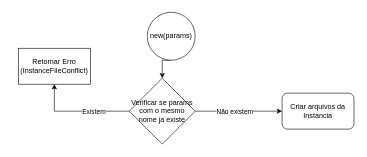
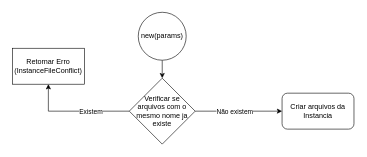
node "new(params)": moved (171, 36) -> (162, 36)
node "Retornar Erro (InstanceFileConflict)": moved (54, 66) -> (48, 66)
node "Verificar se params com o mesmo nome ja existe": label "Verificar se params com o mesmo nome ja existe" -> "Verificar se arquivos com o mesmo nome ja existe"
